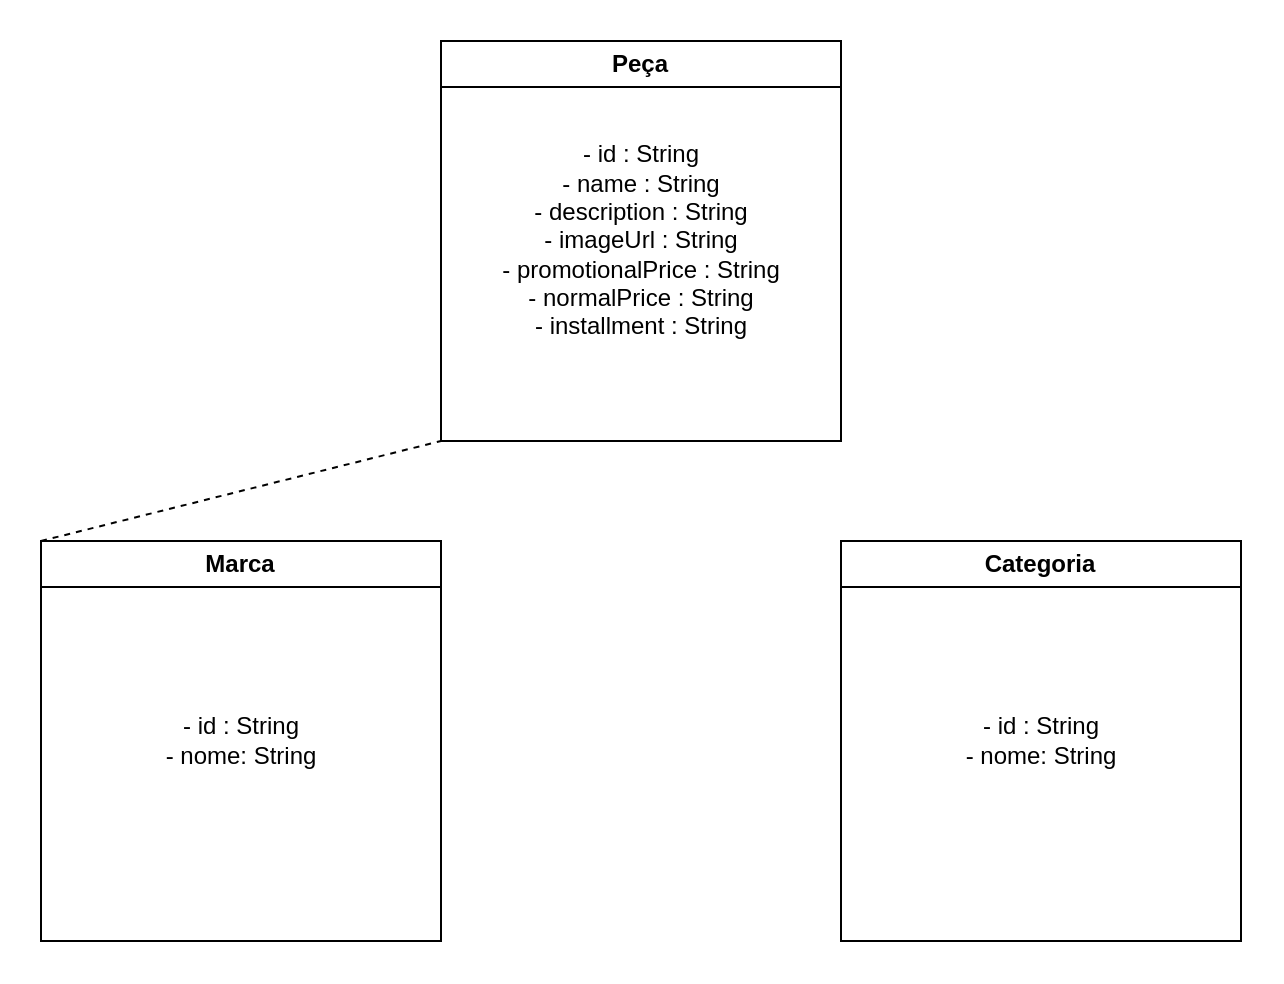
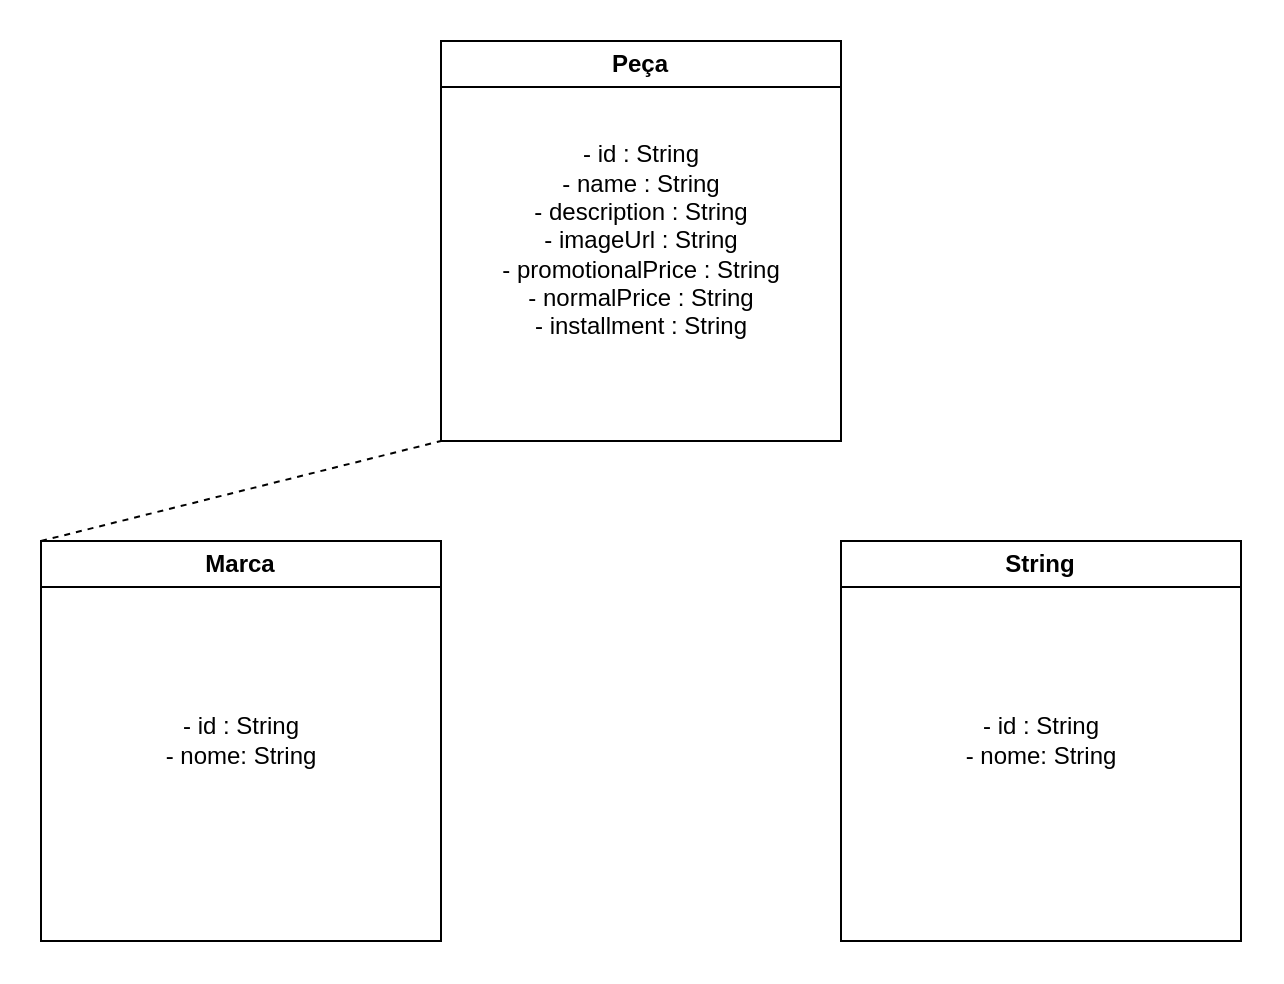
node "Categoria": label "Categoria" -> "String"
